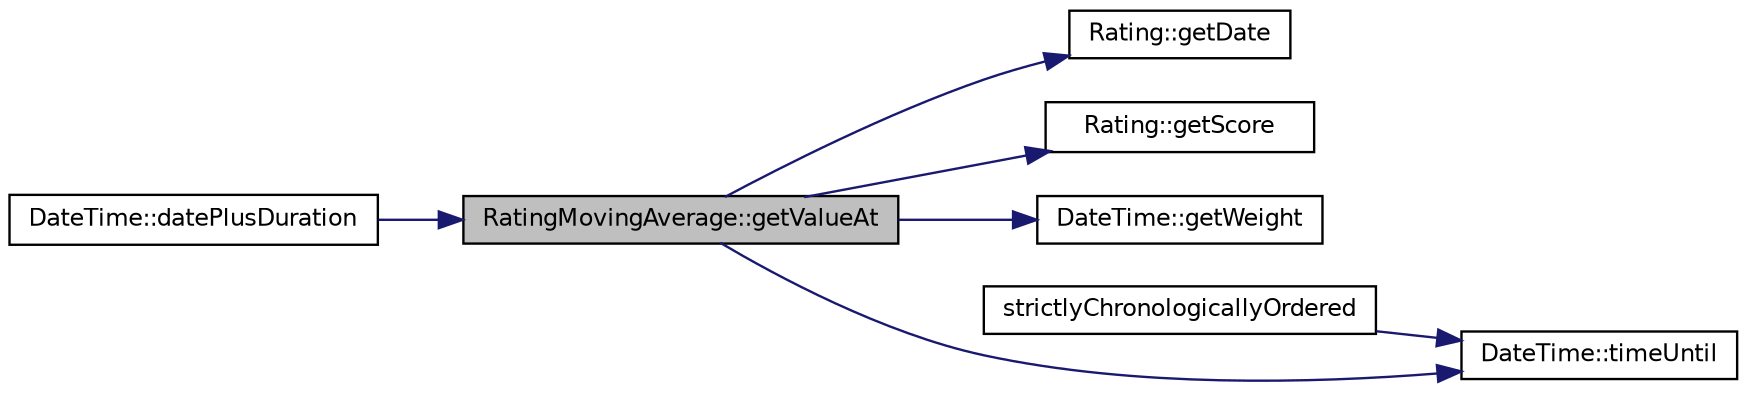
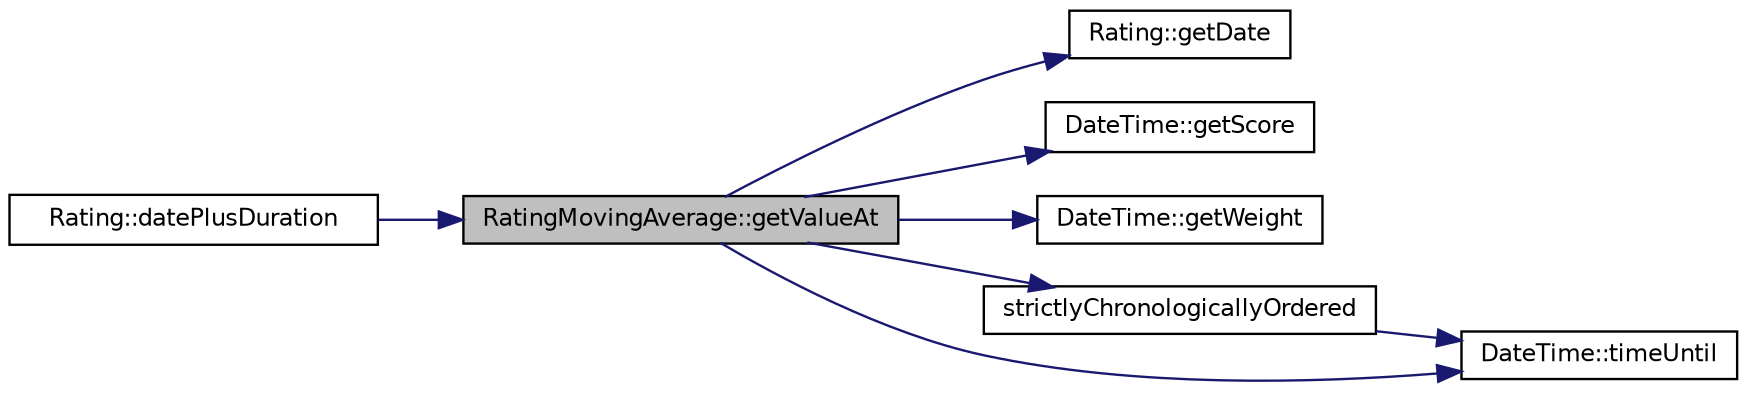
node "Rating::getScore": label "Rating::getScore" -> "DateTime::getScore"
node "DateTime::datePlusDuration": label "DateTime::datePlusDuration" -> "Rating::datePlusDuration"
edge "RatingMovingAverage::getValueAt" -> "strictlyChronologicallyOrdered": added
